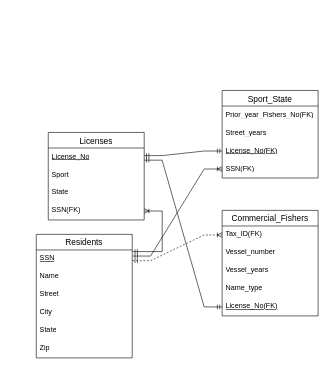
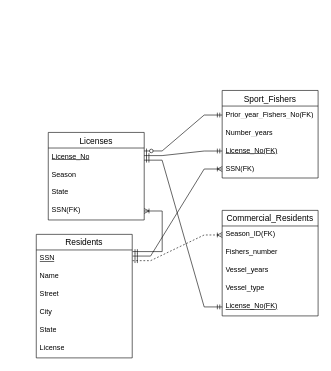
node "Sport_State": label "Sport_State" -> "Sport_Fishers"
node "Street_years": label "Street_years" -> "Number_years"
edge "Prior_year_Fishers_No(FK)" -- "License_No": added
node "Sport": label "Sport" -> "Season"
node "Commercial_Fishers": label "Commercial_Fishers" -> "Commercial_Residents"
node "Tax_ID(FK)": label "Tax_ID(FK)" -> "Season_ID(FK)"
node "Vessel_number": label "Vessel_number" -> "Fishers_number"
node "Name_type": label "Name_type" -> "Vessel_type"
node "Zip": label "Zip" -> "License"
